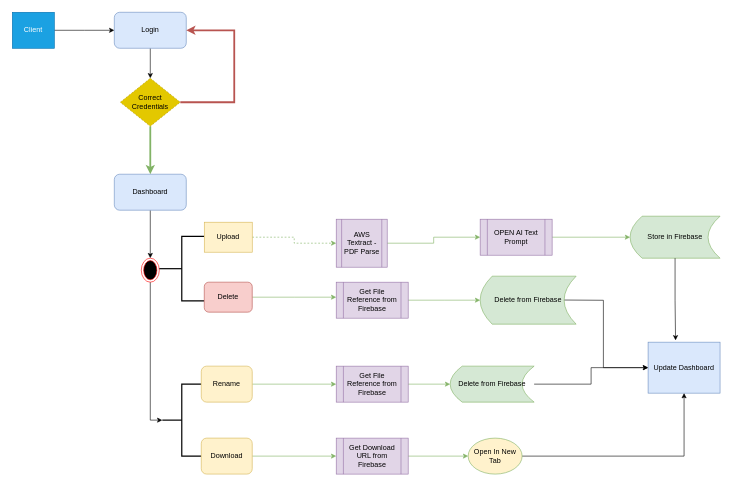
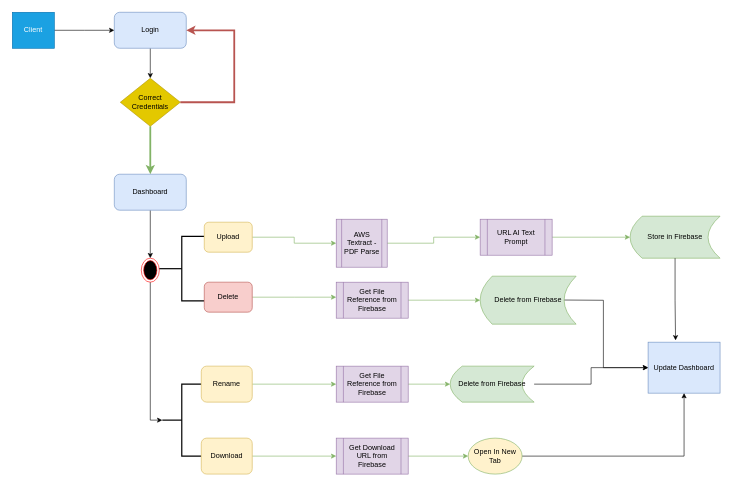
node "Correct Credentials": style dashed -> solid
node "Upload": shape rectangle -> rounded rectangle
node "OPEN AI Text Prompt": label "OPEN AI Text Prompt" -> "URL AI Text Prompt"
edge "Upload" -> "AWS Textract - PDF Parse": style dashed -> solid
